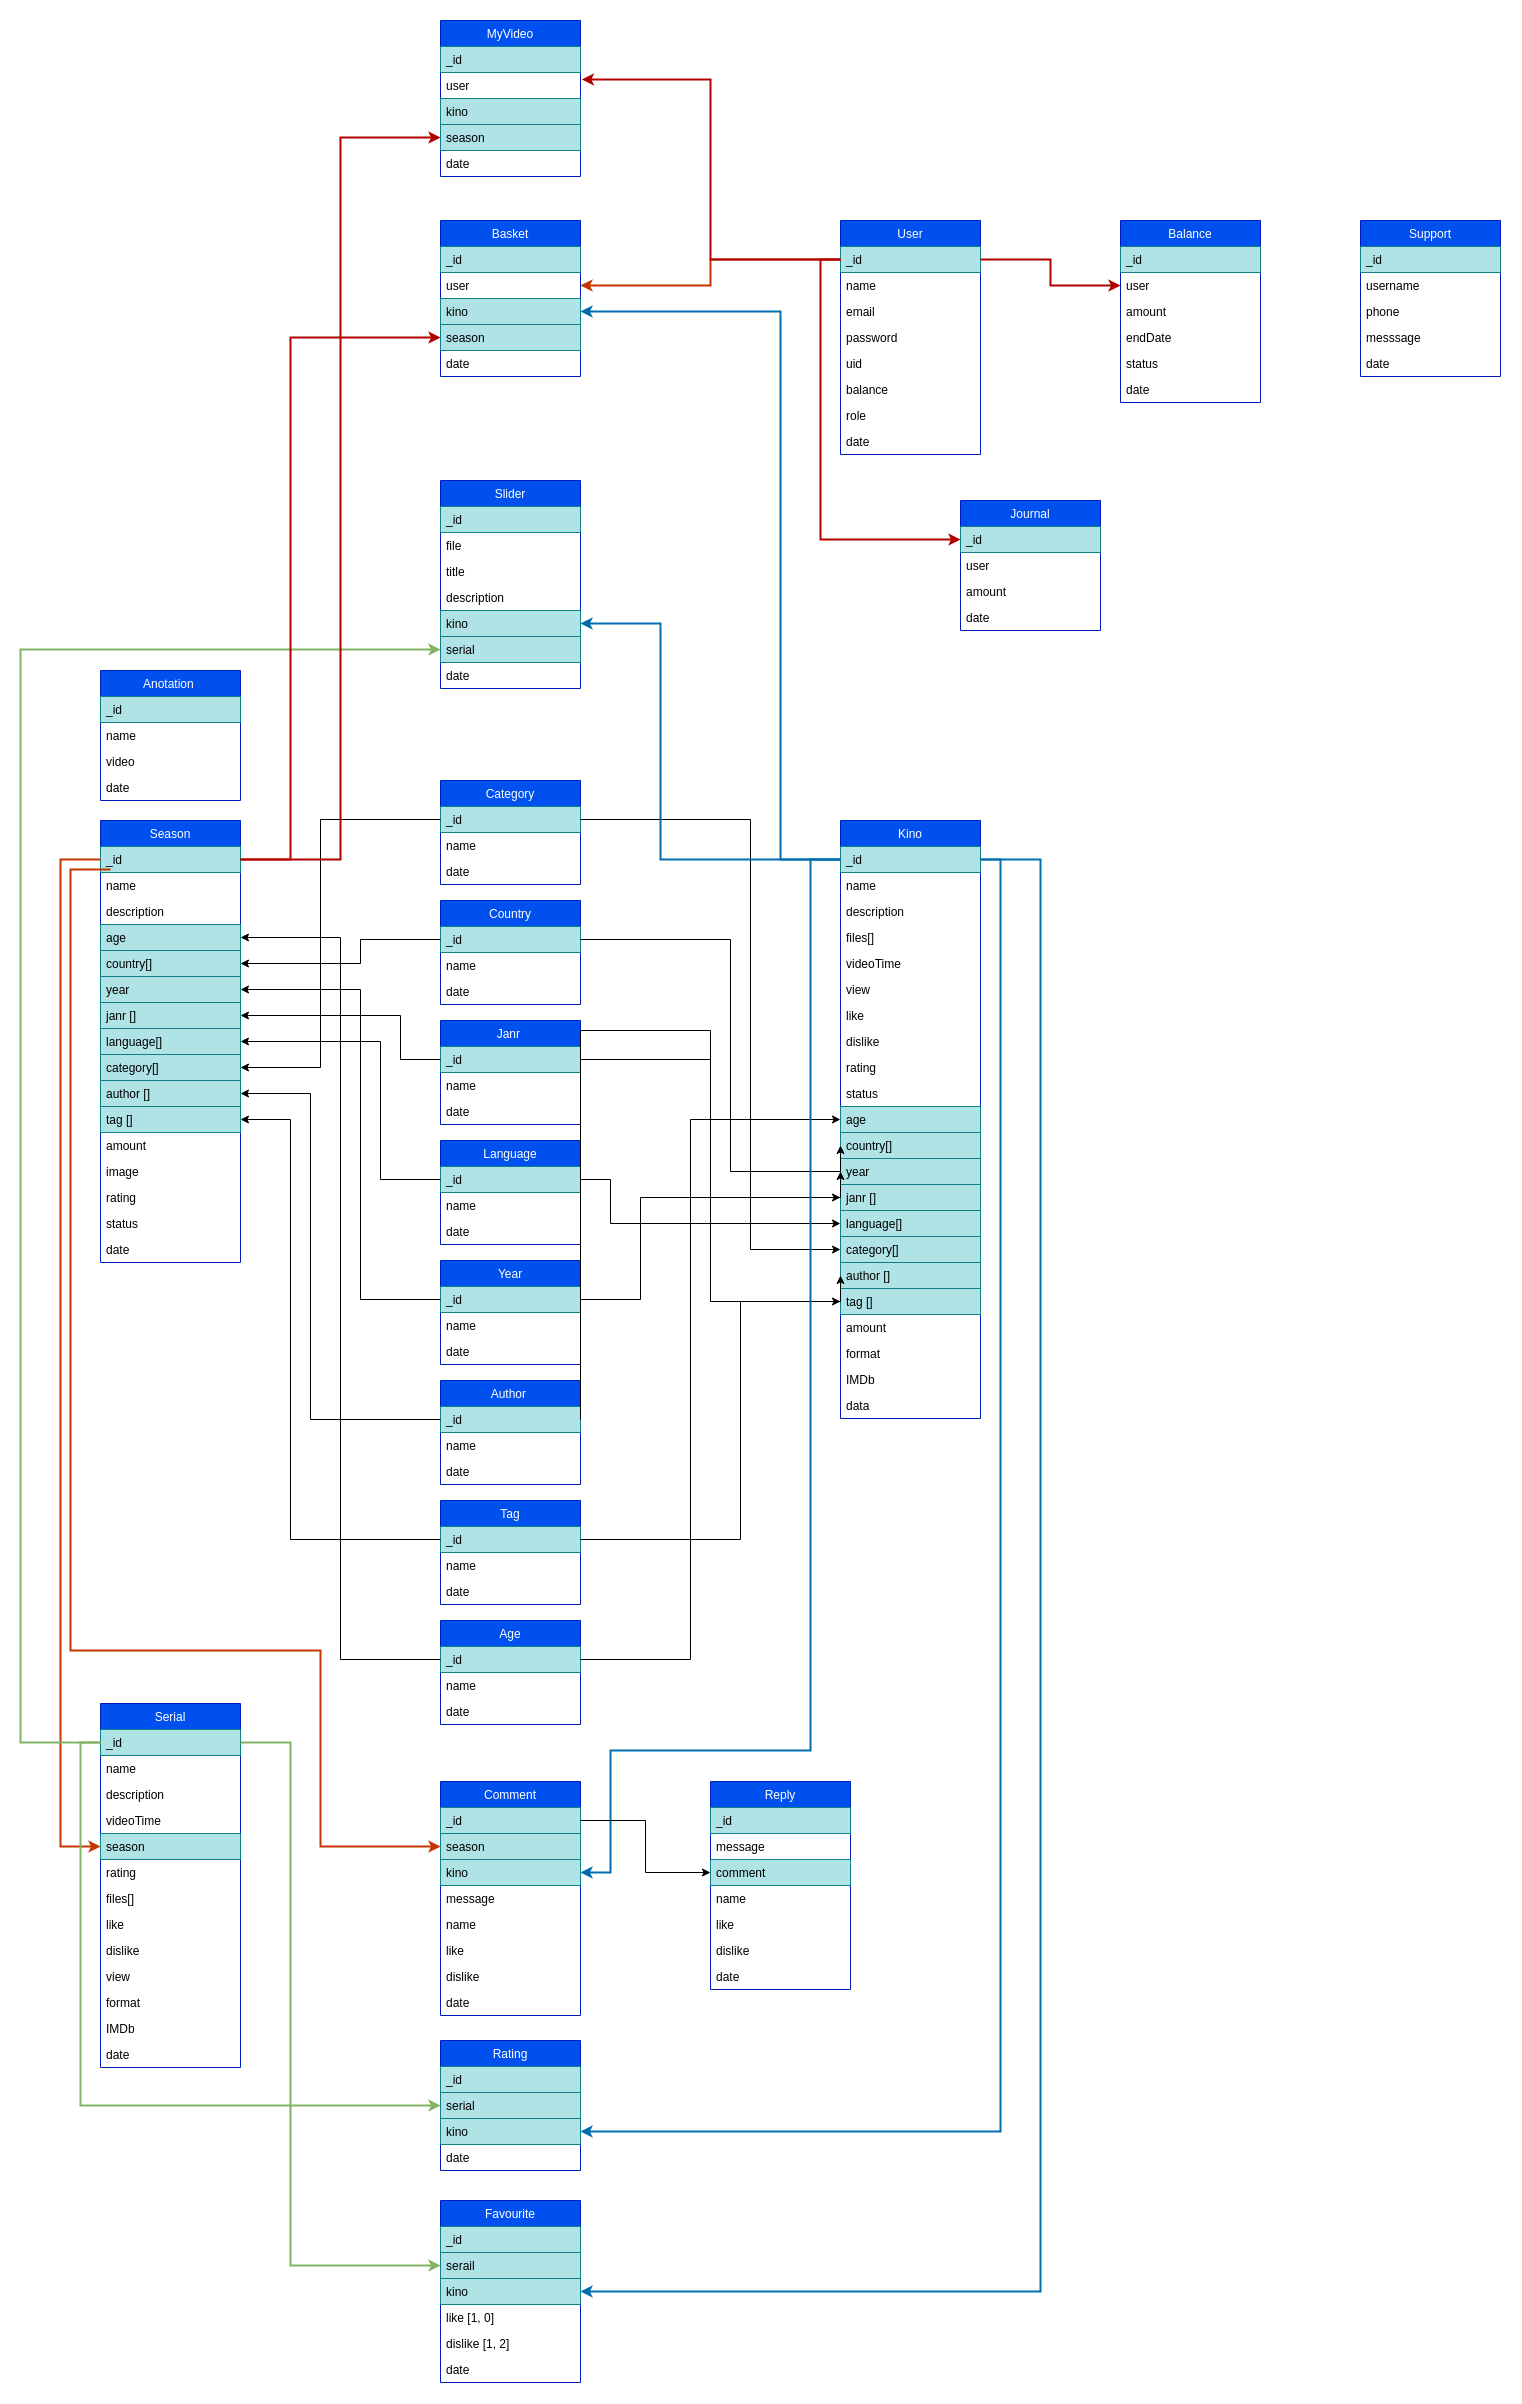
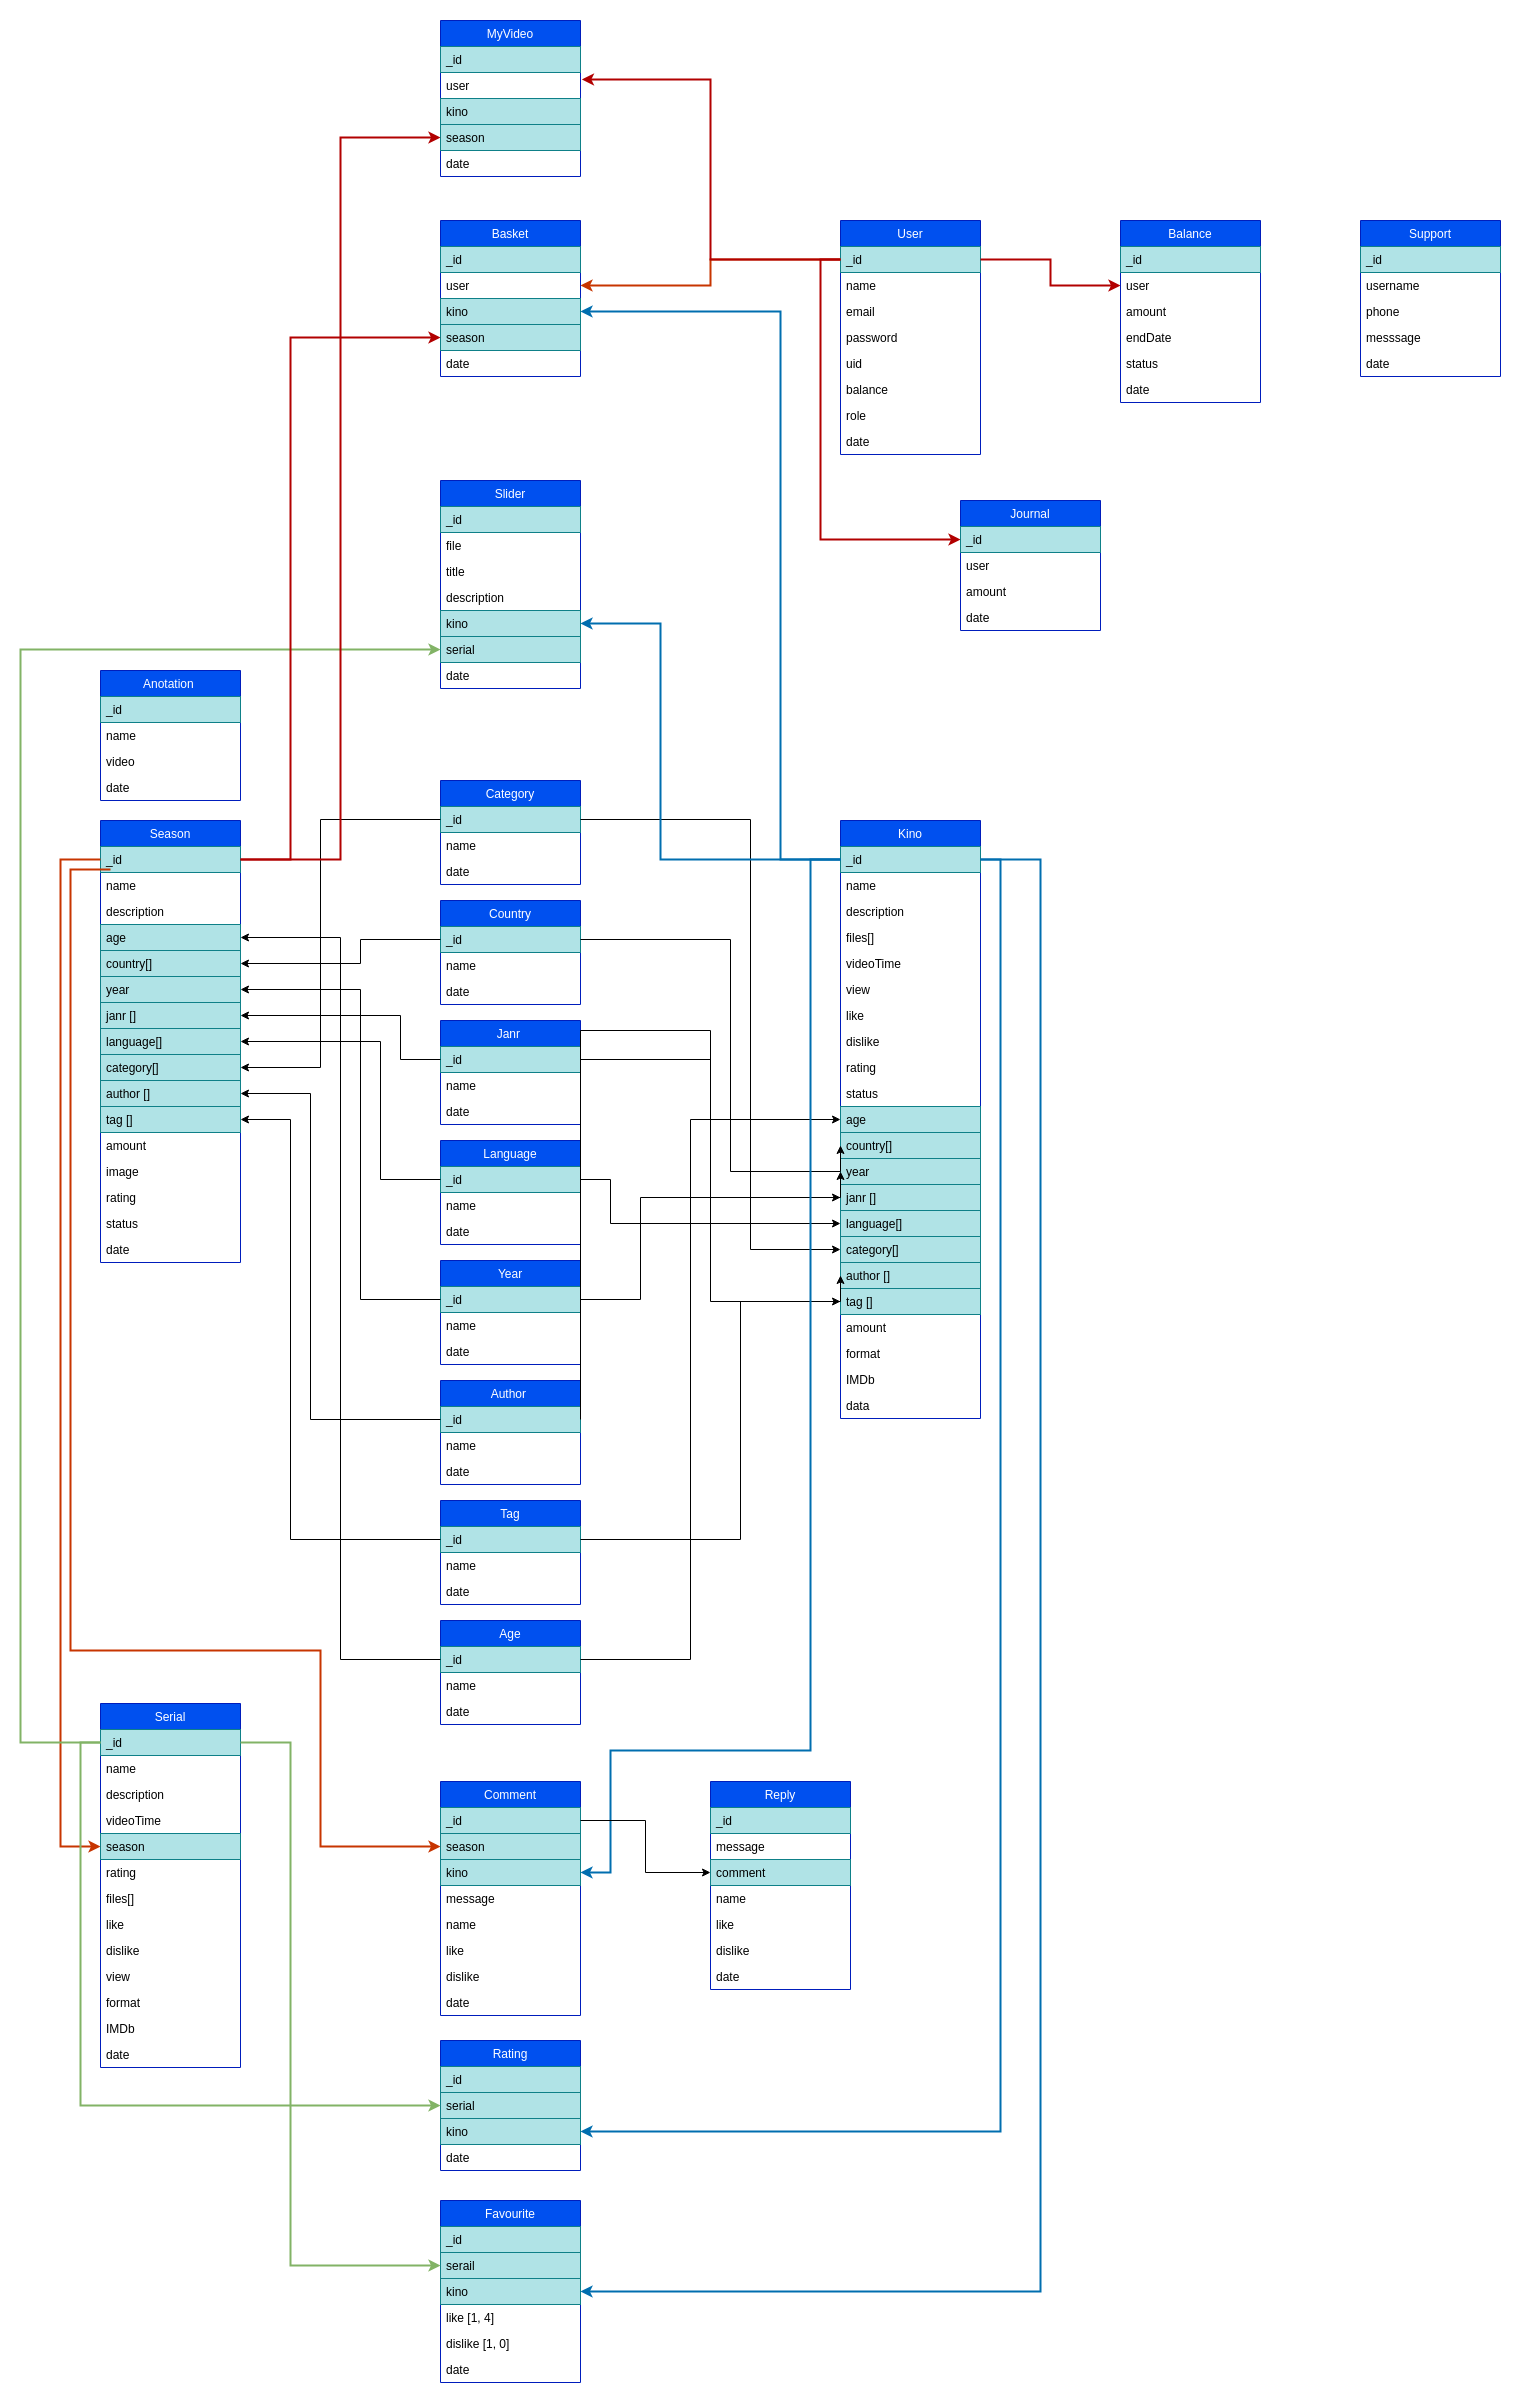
node "like [1, 0]": label "like [1, 0]" -> "like [1, 4]"
node "dislike [1, 2]": label "dislike [1, 2]" -> "dislike [1, 0]"
